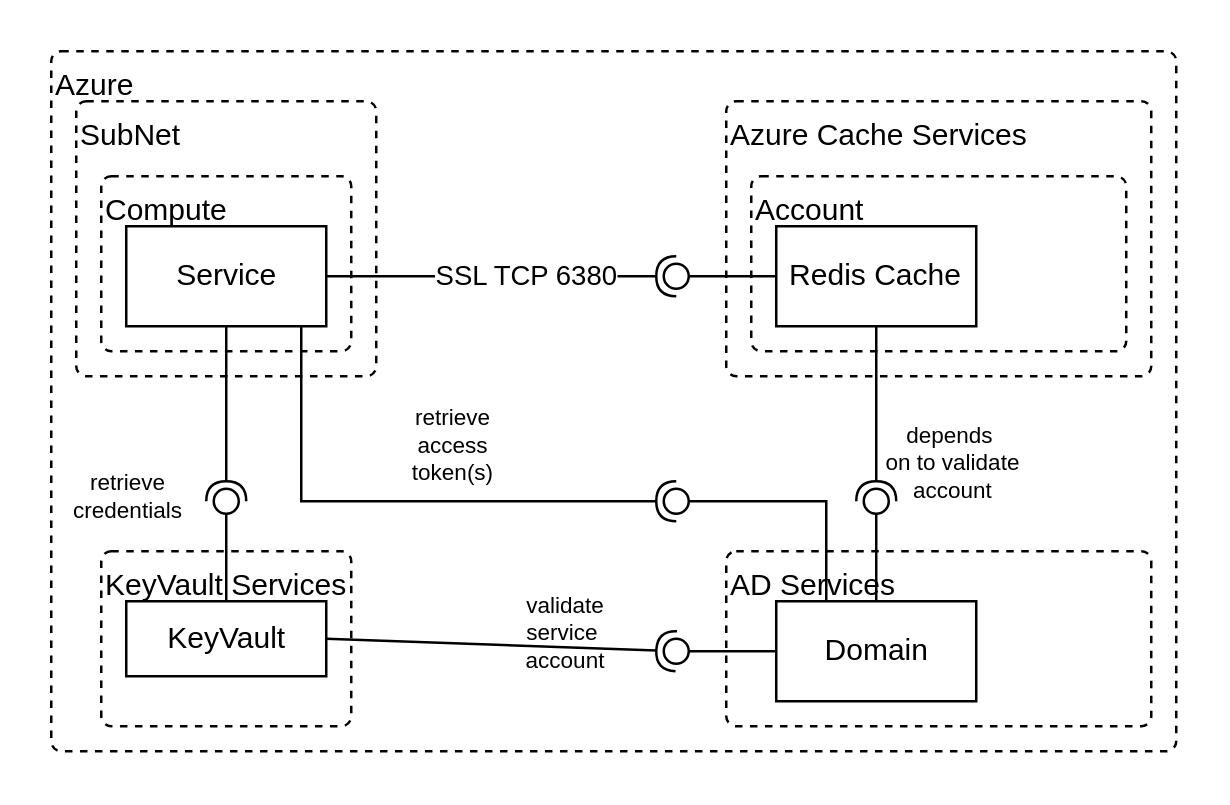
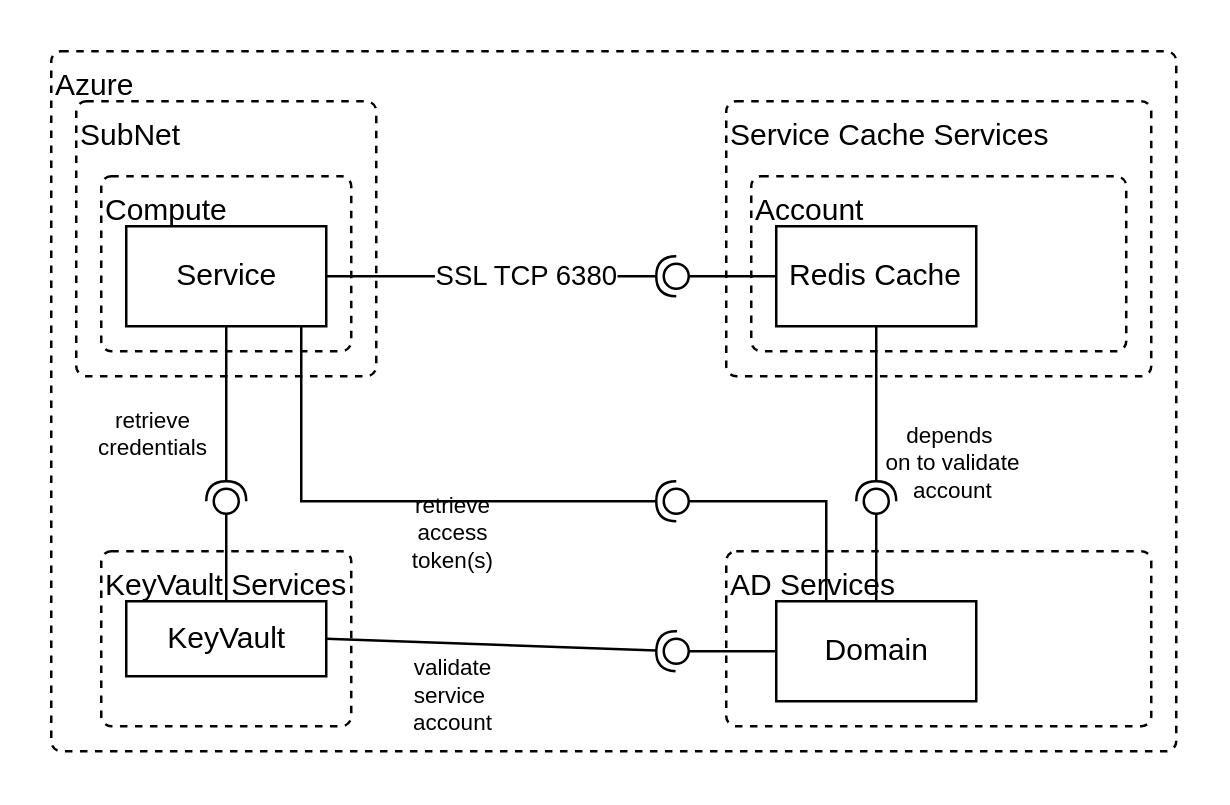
node "Azure Cache Services": label "Azure Cache Services" -> "Service Cache Services"
node "retrieve access token(s)": moved (454, 446) -> (454, 534)
node "retrieve credentials": moved (129, 496) -> (154, 434)
node "validate service account": moved (566, 634) -> (454, 696)
